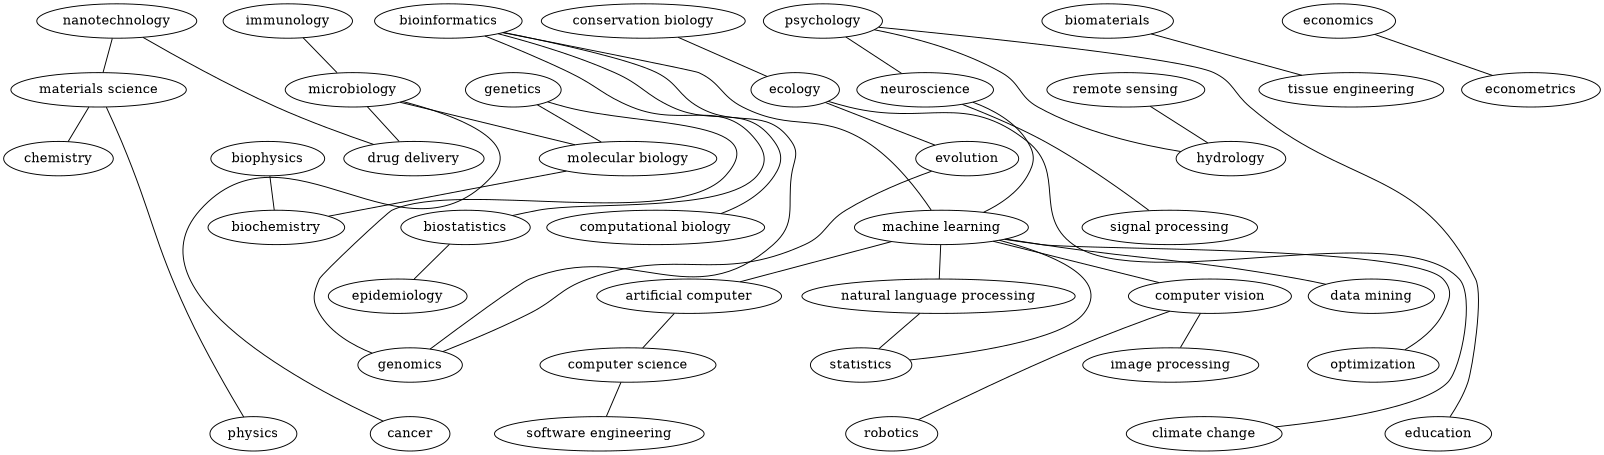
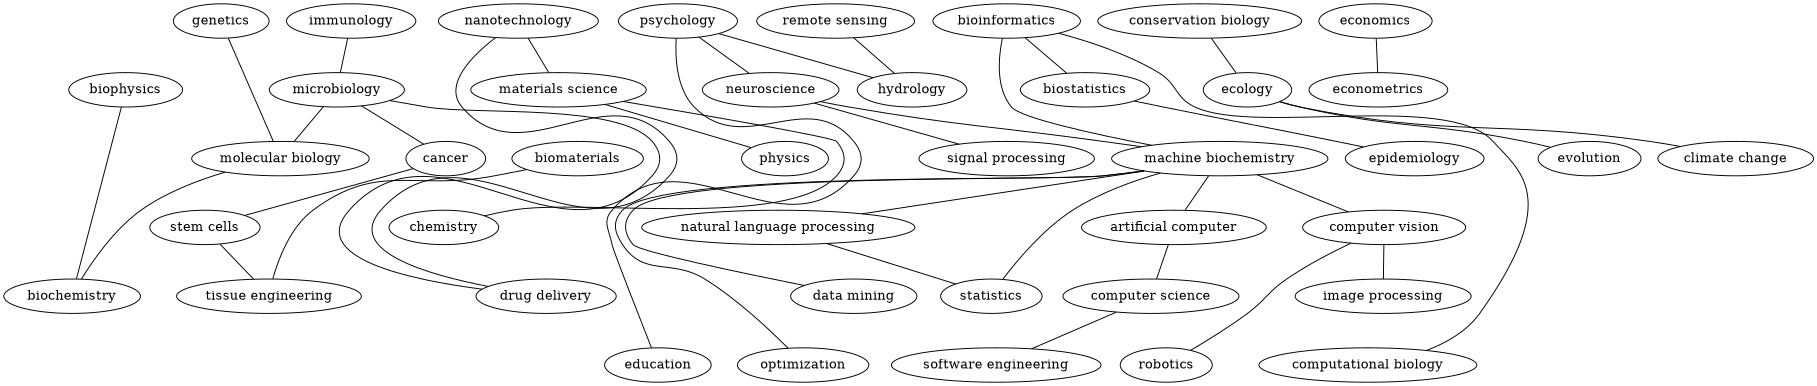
node "stem cells": added
node "machine learning": label "machine learning" -> "machine biochemistry"
node "genomics": removed
